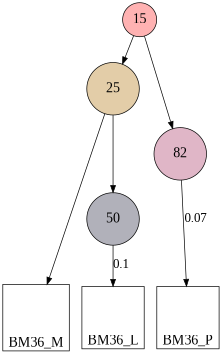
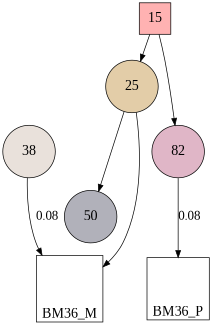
node "15": shape circle -> square
node "38": added
edge "82" -> "BM36_P": label "0.07" -> "0.08"
node "BM36_L": removed
